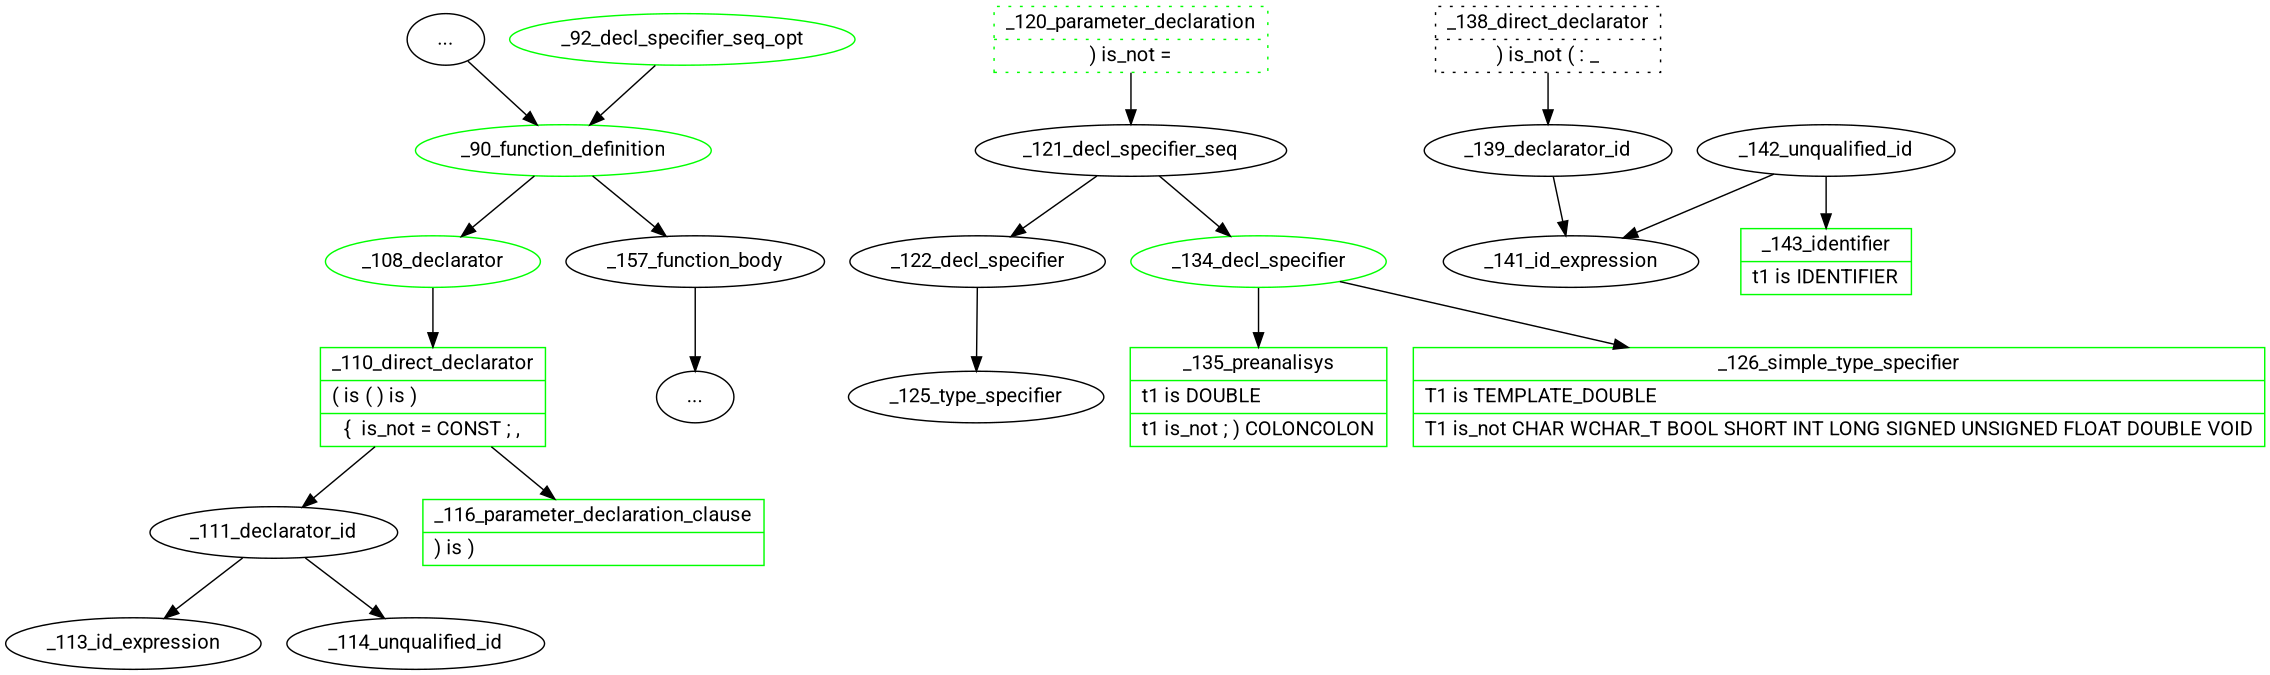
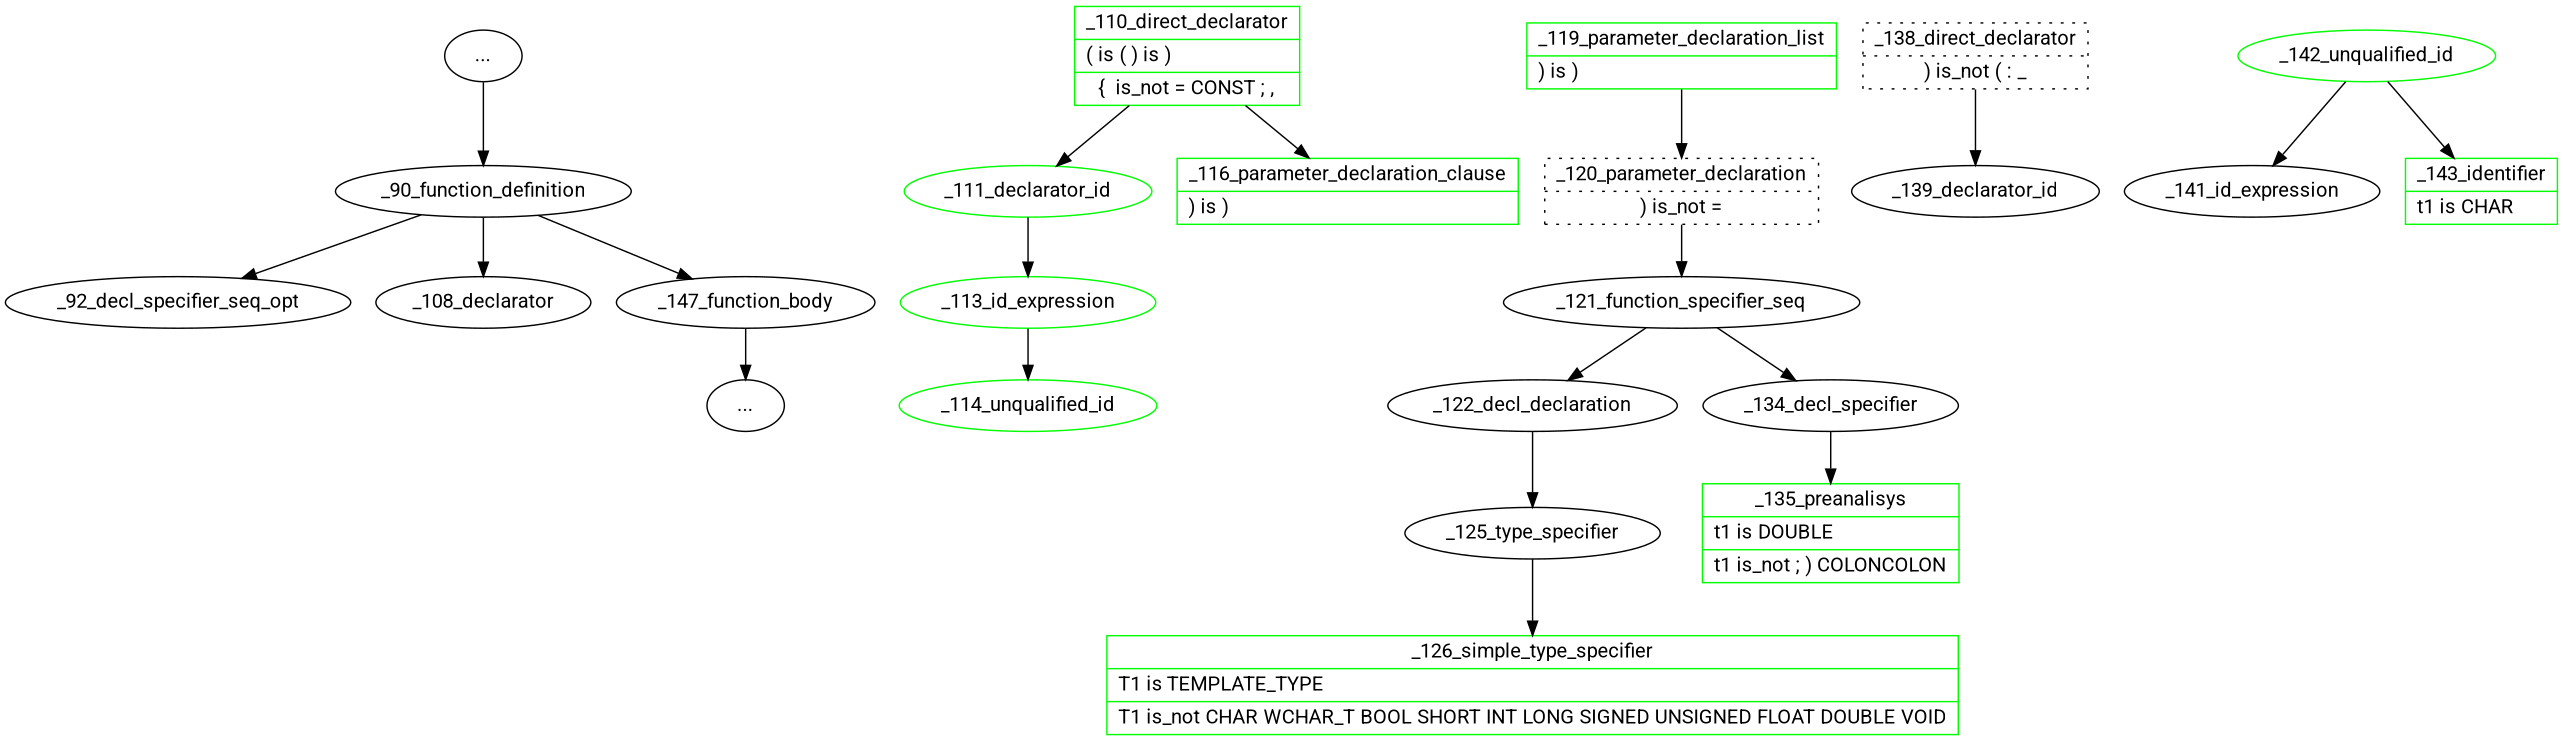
node "_92_decl_specifier_seq_opt": color green -> black
node "_120_parameter_declaration": color green -> black
node "_119_parameter_declaration_list": added
edge "_92_decl_specifier_seq_opt" -> "_90_function_definition": reversed
node "_90_function_definition": color green -> black
node "_121_decl_specifier_seq": label "_121_decl_specifier_seq" -> "_121_function_specifier_seq"
node "_142_unqualified_id": color black -> green
edge "_139_declarator_id" -> "_141_id_expression": removed
node "_108_declarator": color green -> black
node "_157_function_body": label "_157_function_body" -> "_147_function_body"
node "_122_decl_specifier": label "_122_decl_specifier" -> "_122_decl_declaration"
node "_134_decl_specifier": color green -> black
node "_143_identifier": text "t1 is IDENTIFIER" -> "t1 is CHAR"
edge "_108_declarator" -> "_110_direct_declarator": removed
edge "_134_decl_specifier" -> "_126_simple_type_specifier": now "_125_type_specifier" -> "_126_simple_type_specifier"
node "_126_simple_type_specifier": text "T1 is TEMPLATE_DOUBLE" -> "T1 is TEMPLATE_TYPE"
node "_111_declarator_id": color black -> green
edge "_111_declarator_id" -> "_114_unqualified_id": now "_113_id_expression" -> "_114_unqualified_id"
node "_113_id_expression": color black -> green
node "_114_unqualified_id": color black -> green
